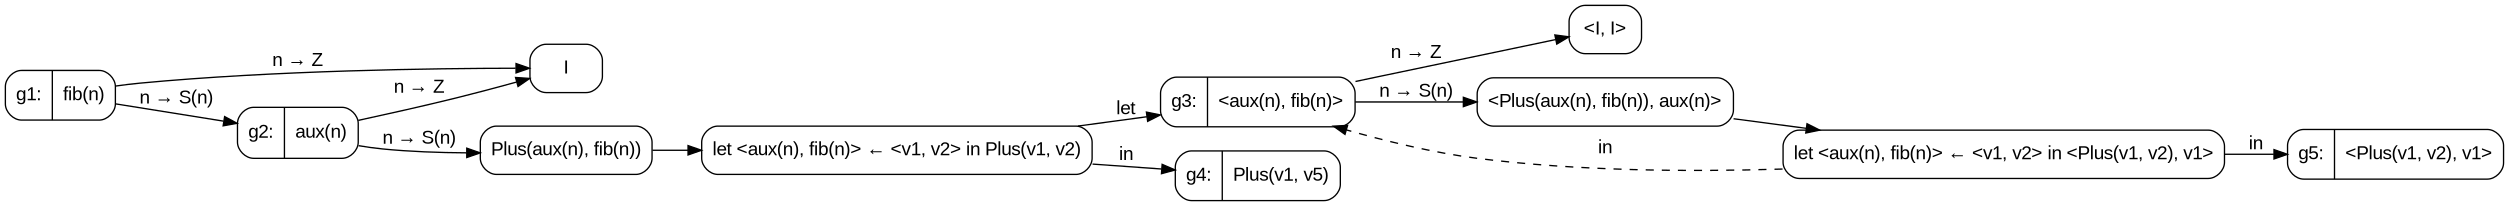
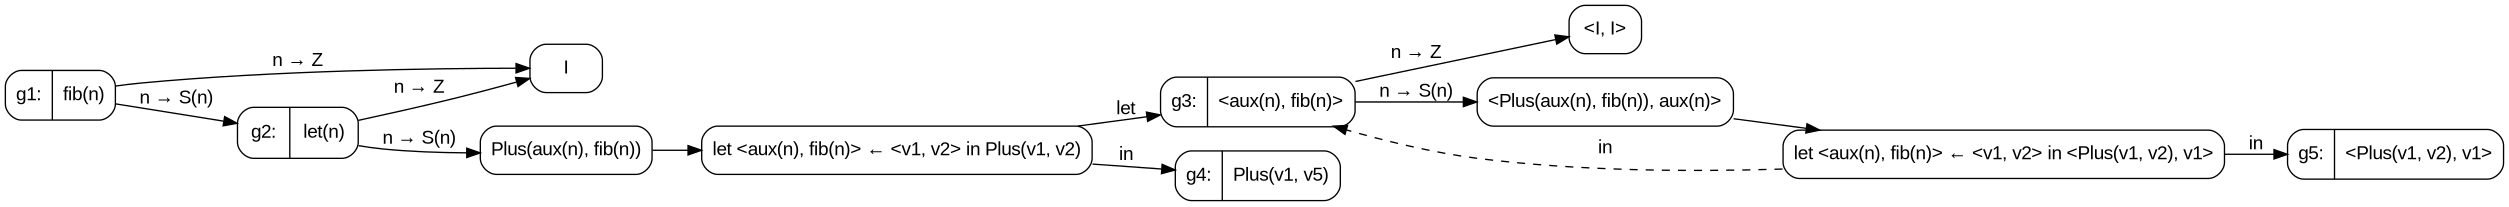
node "g2:": text "aux(n)" -> "let(n)"
